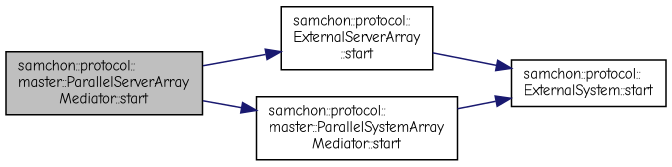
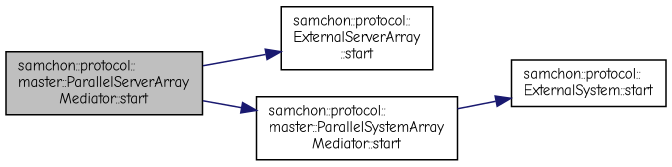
edge "samchon::protocol:: ExternalServerArray ::start" -> "samchon::protocol:: ExternalSystem::start": removed
